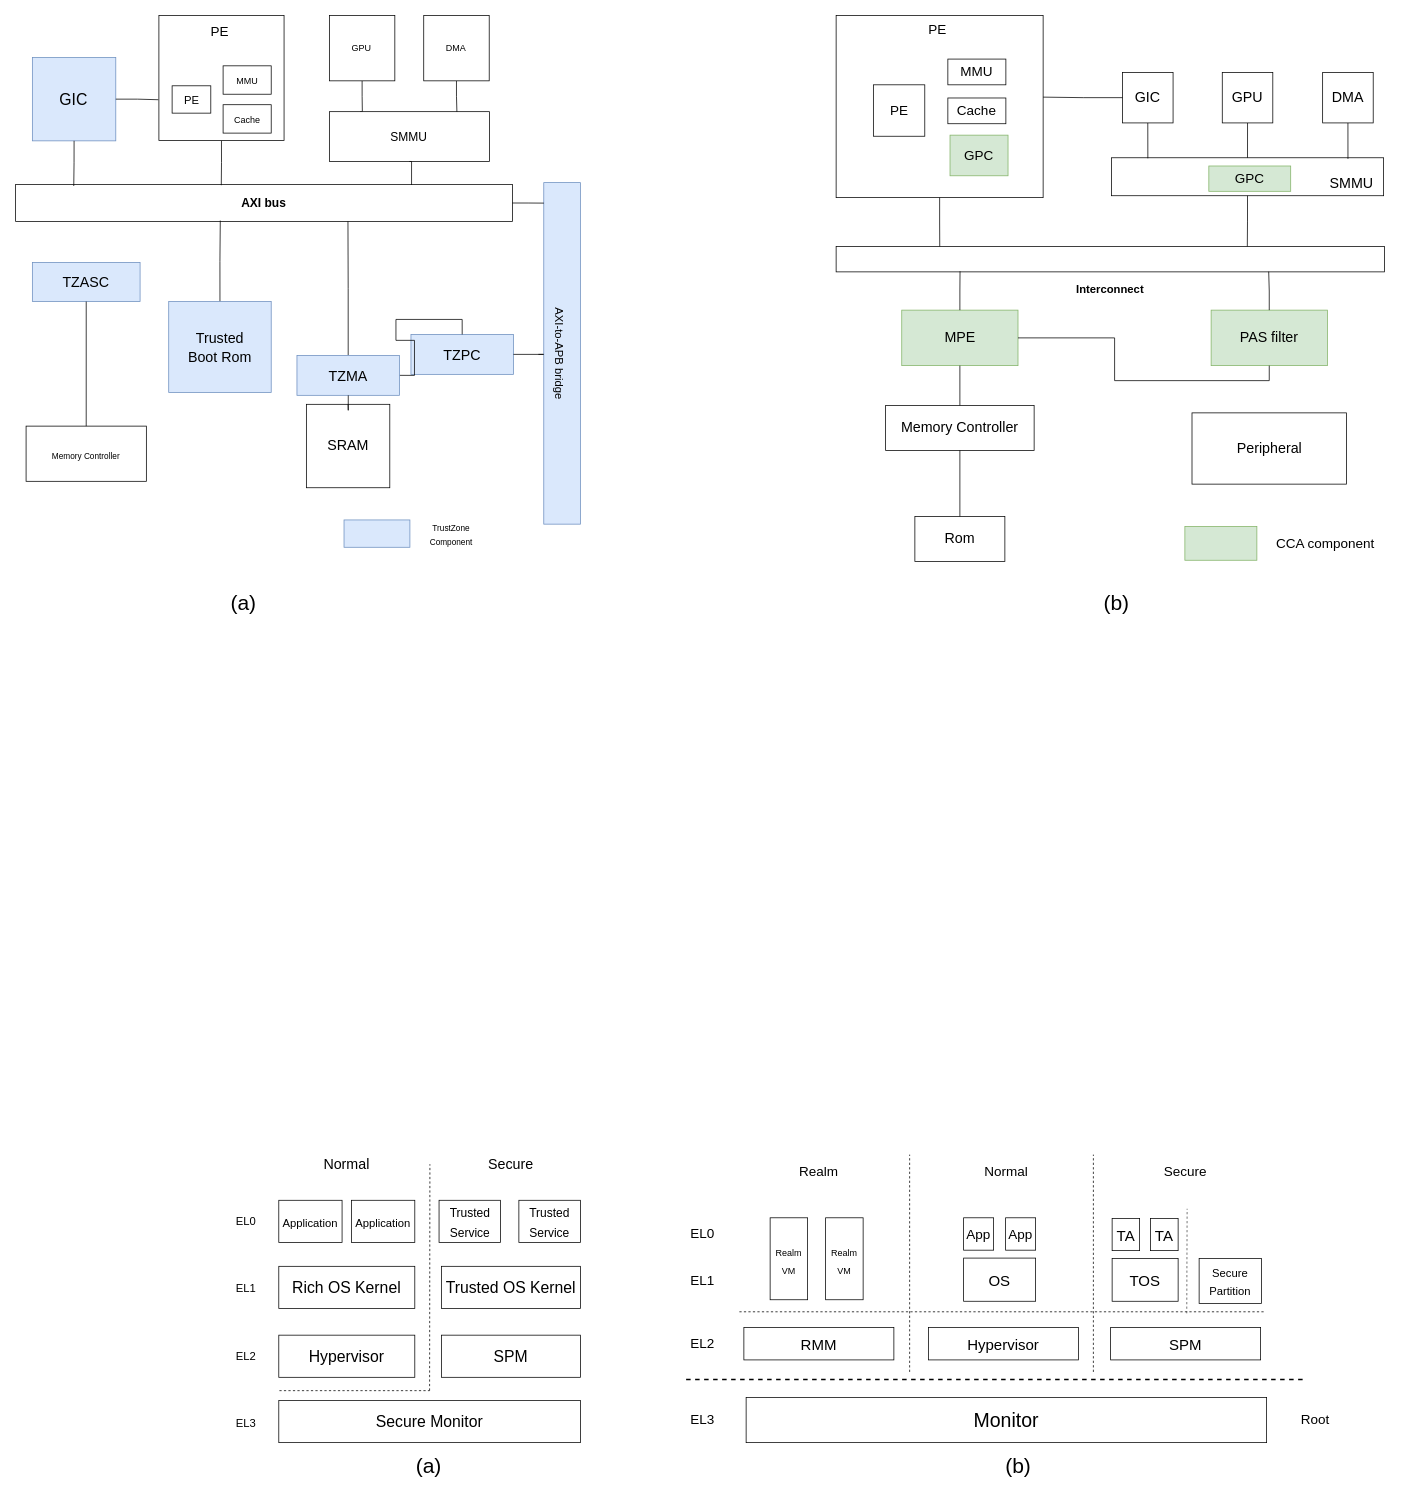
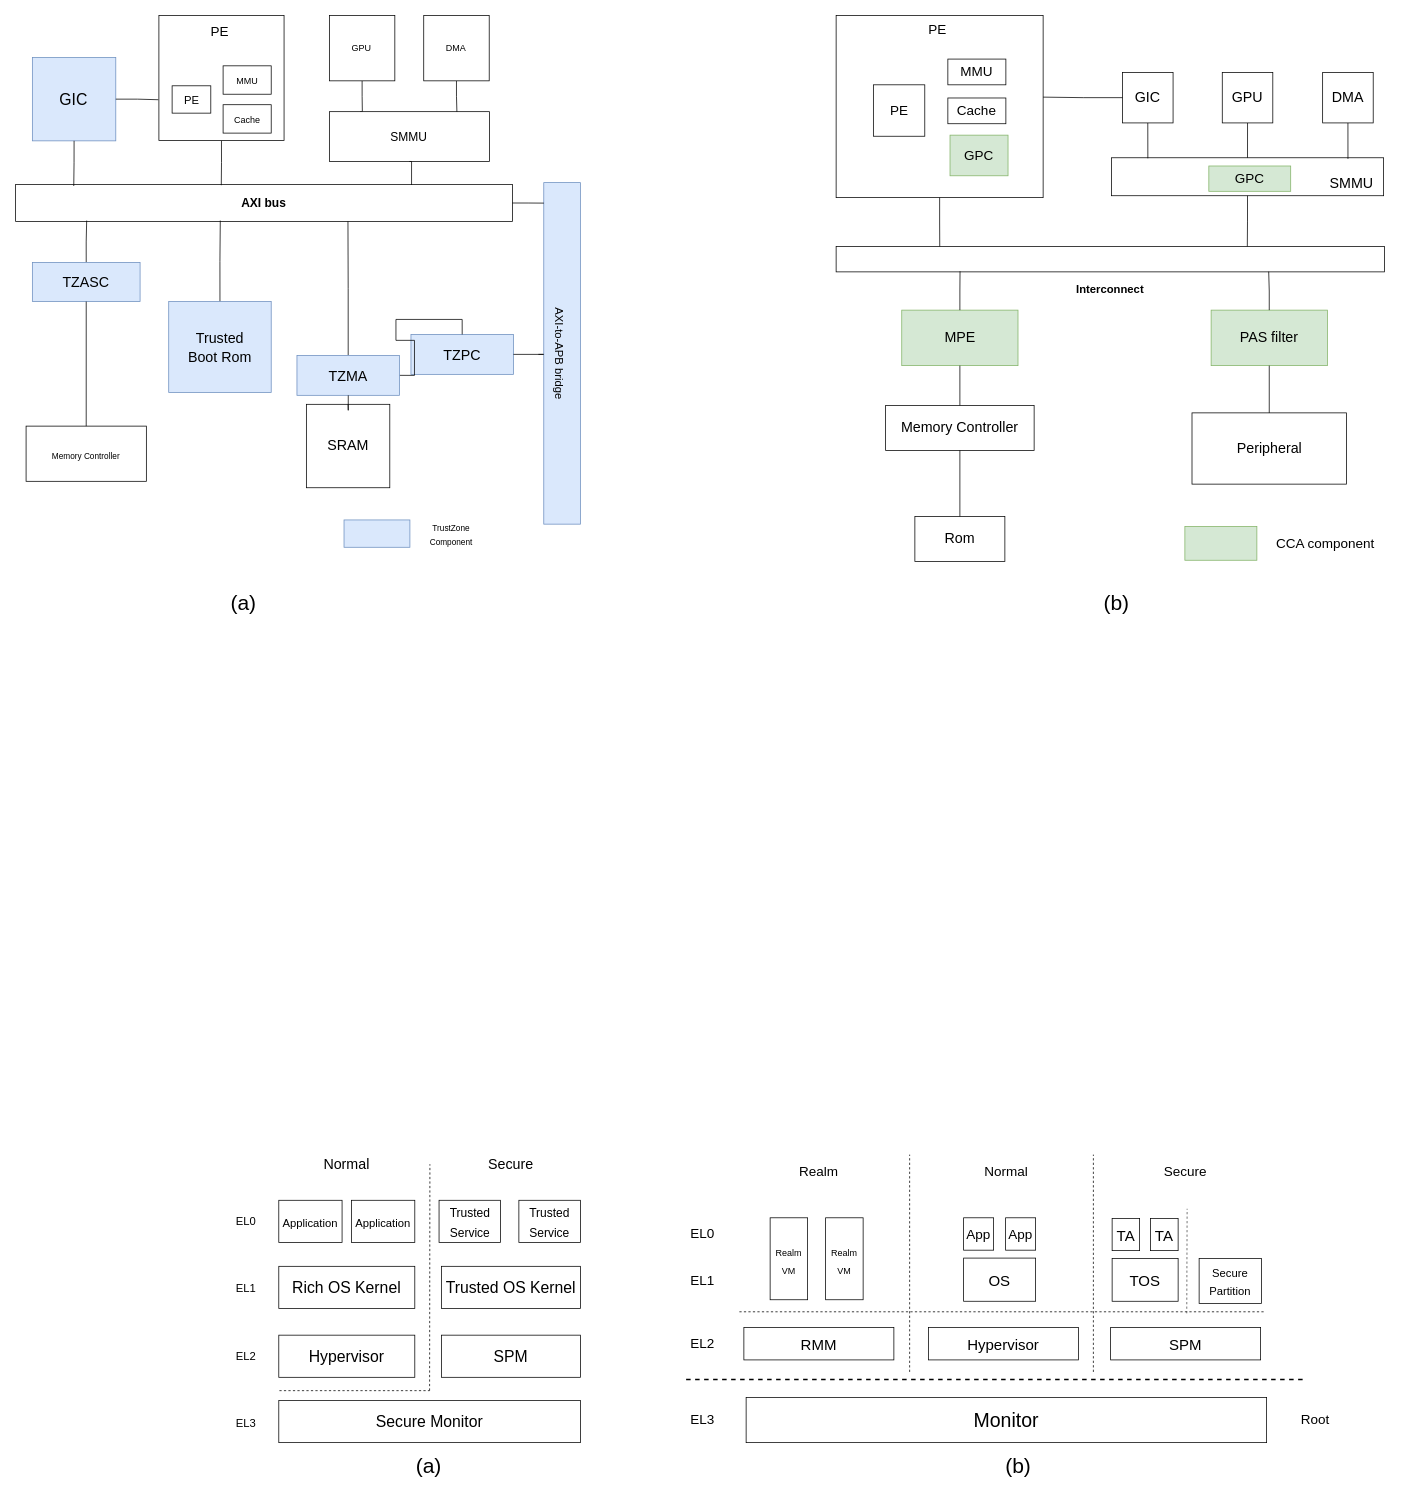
edge "AXI bus" -- "TZASC": added
edge "MPE" -- "PAS filter": now "Peripheral" -- "PAS filter"
